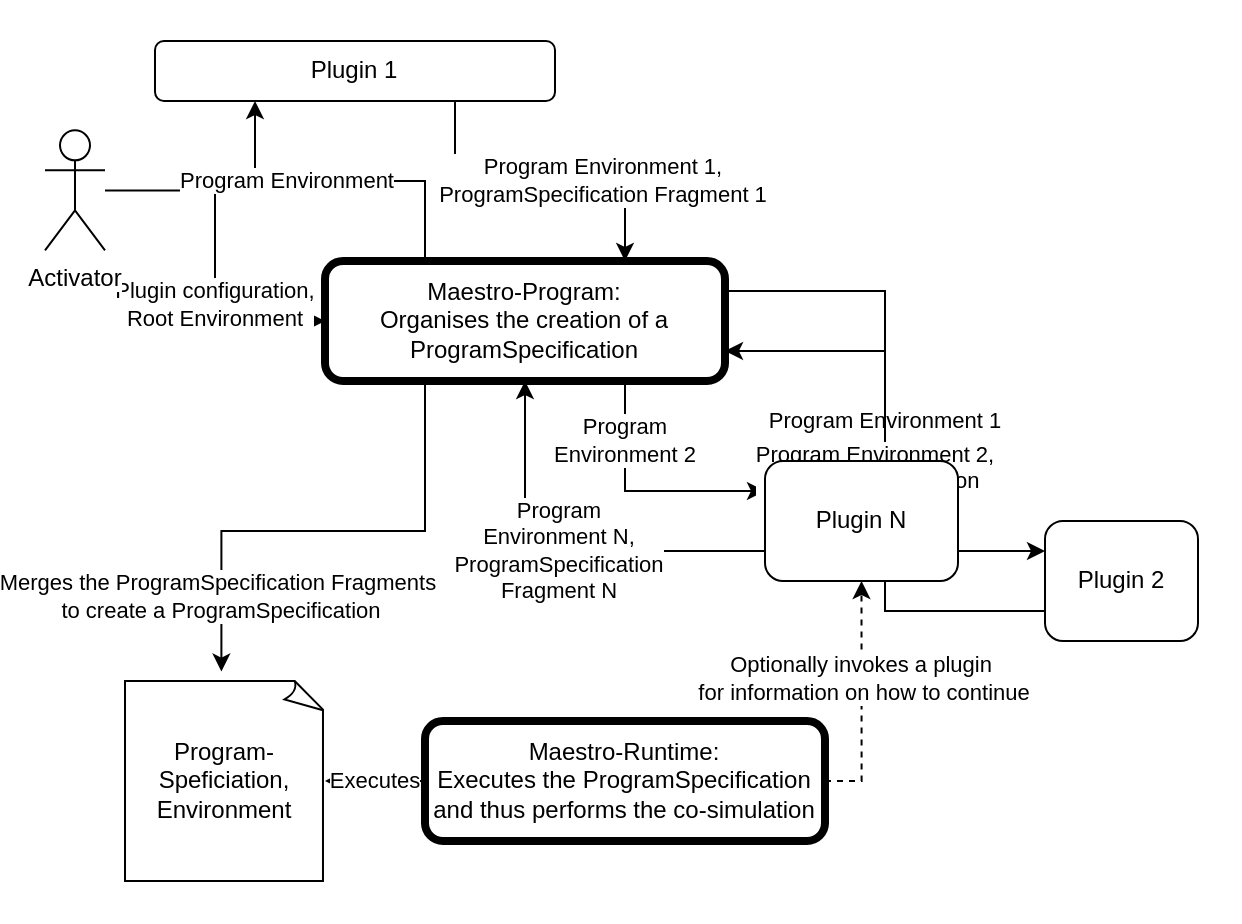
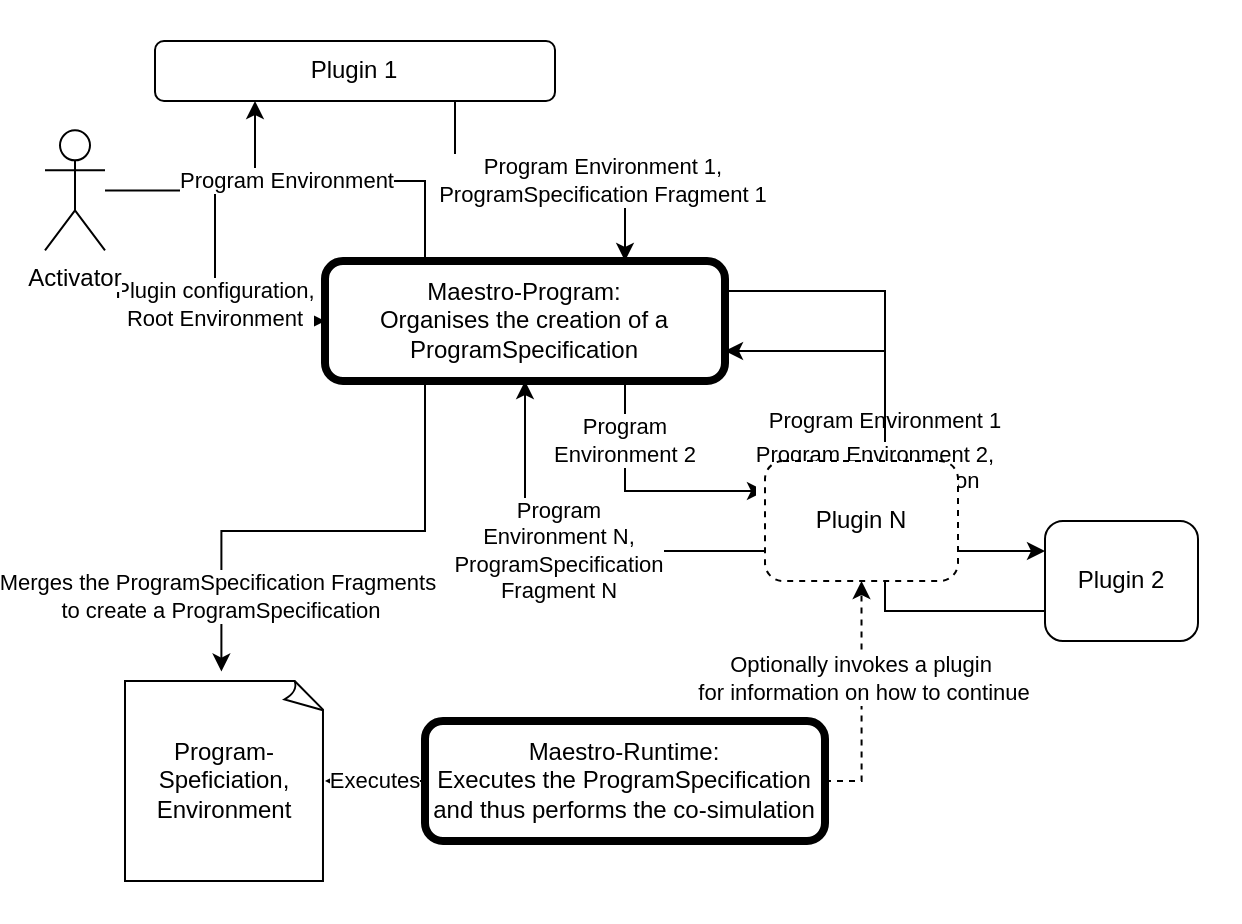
node "Plugin N": style solid -> dashed
